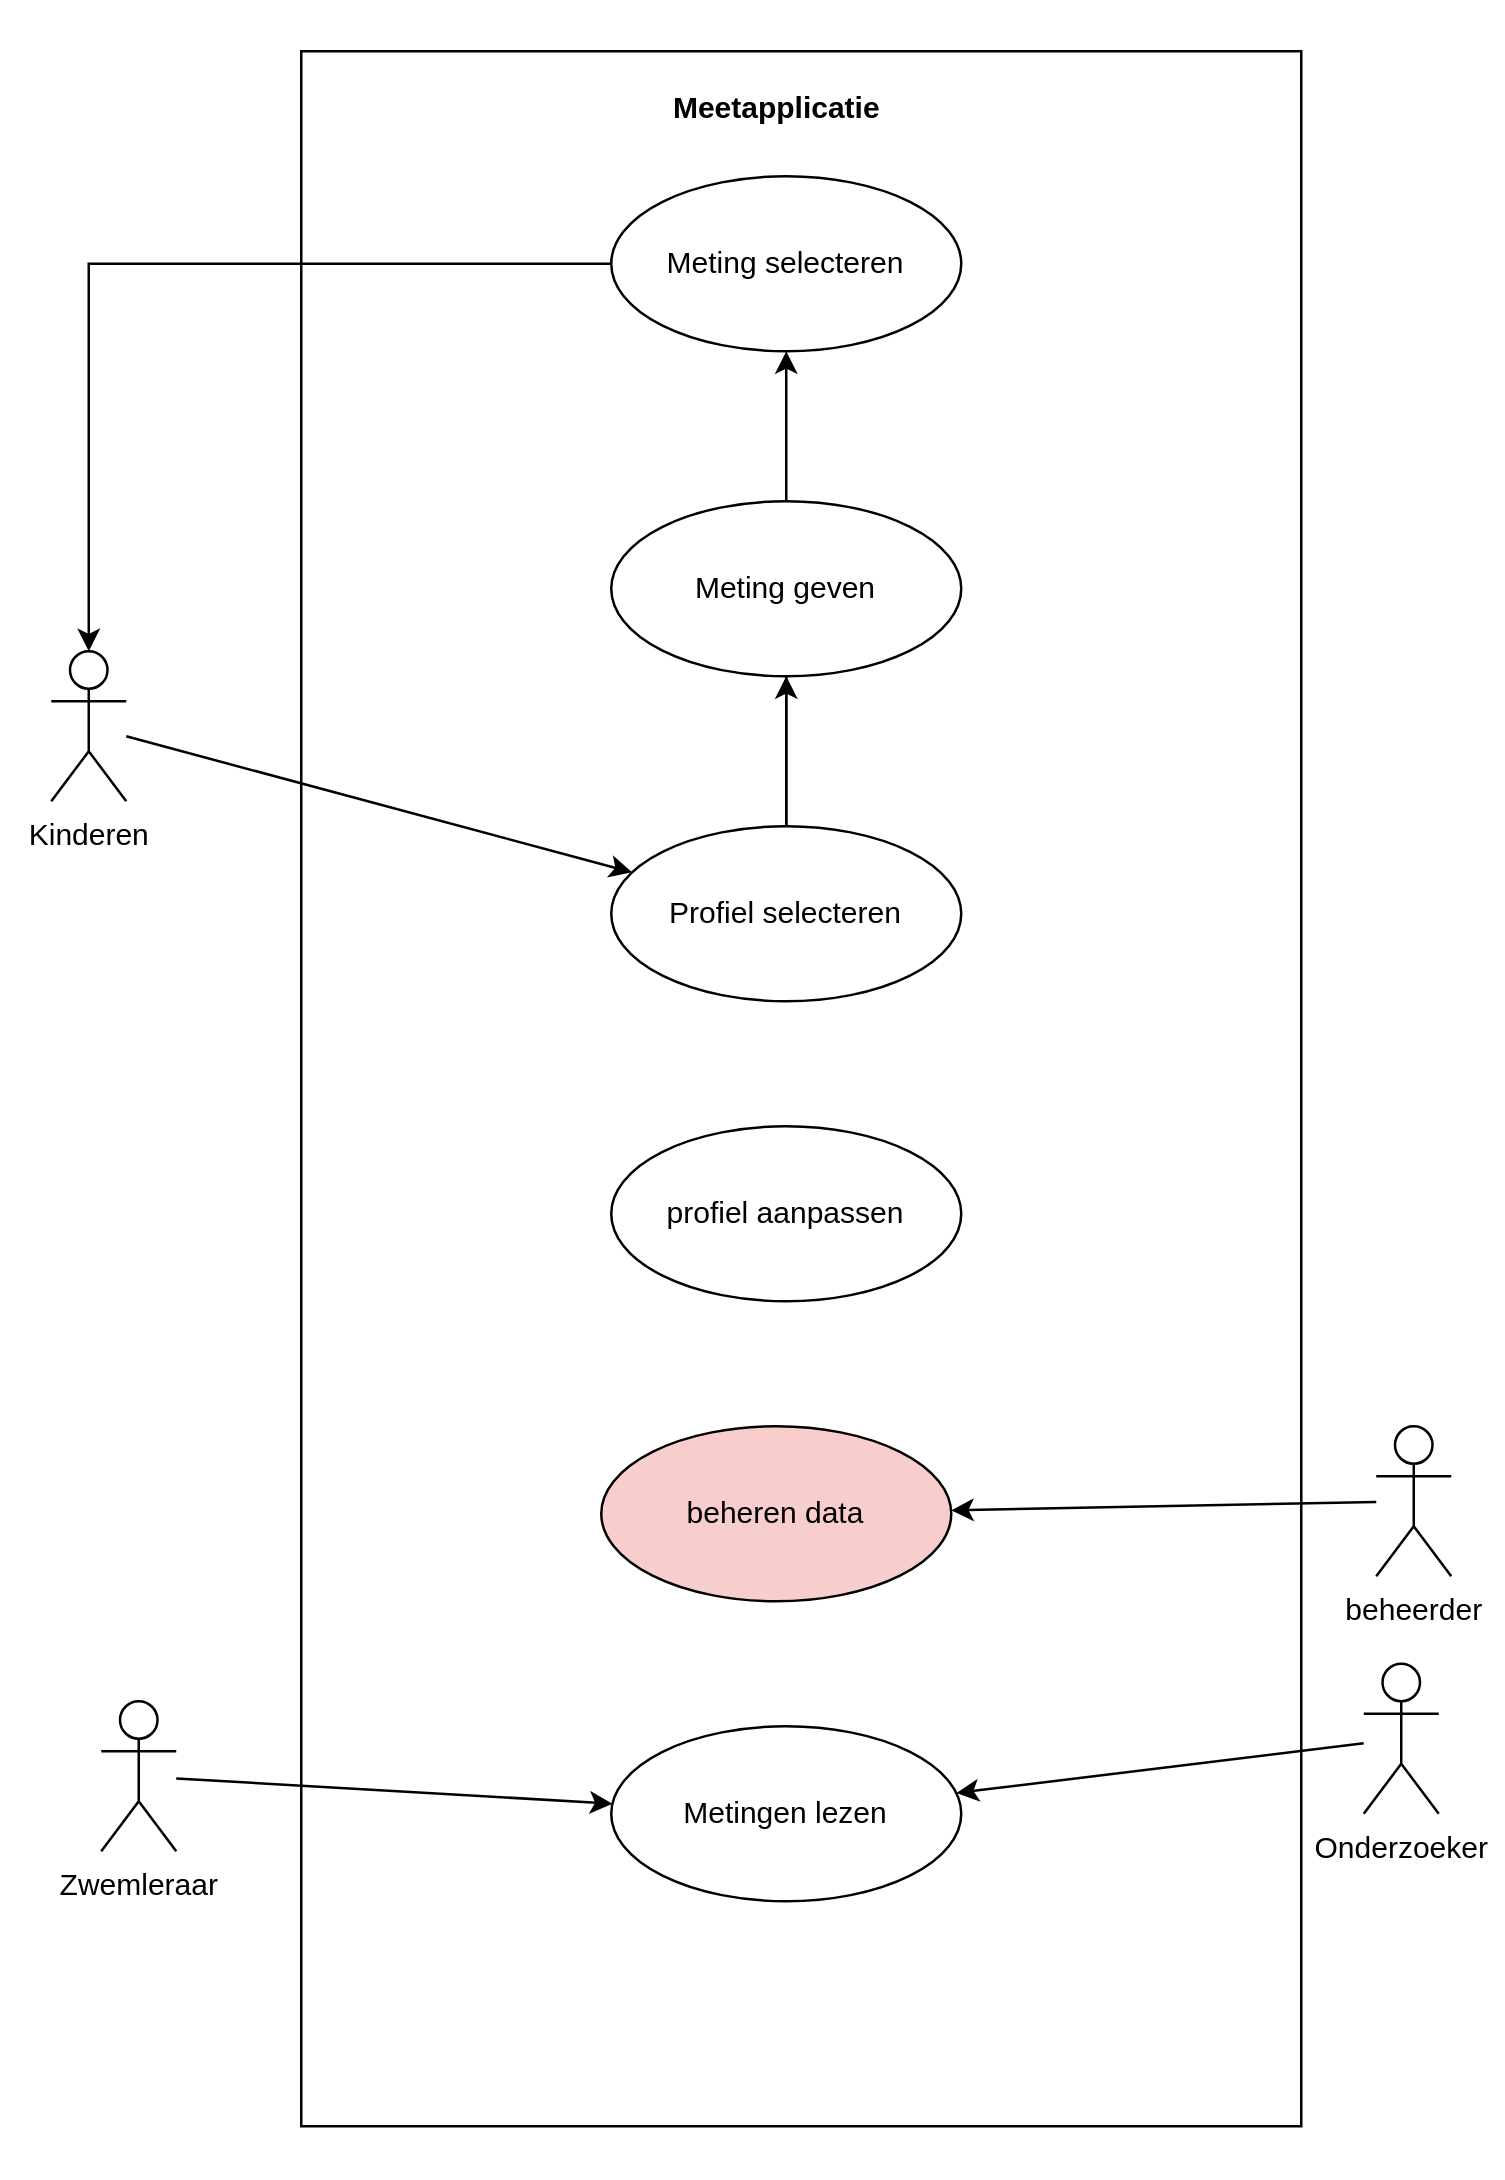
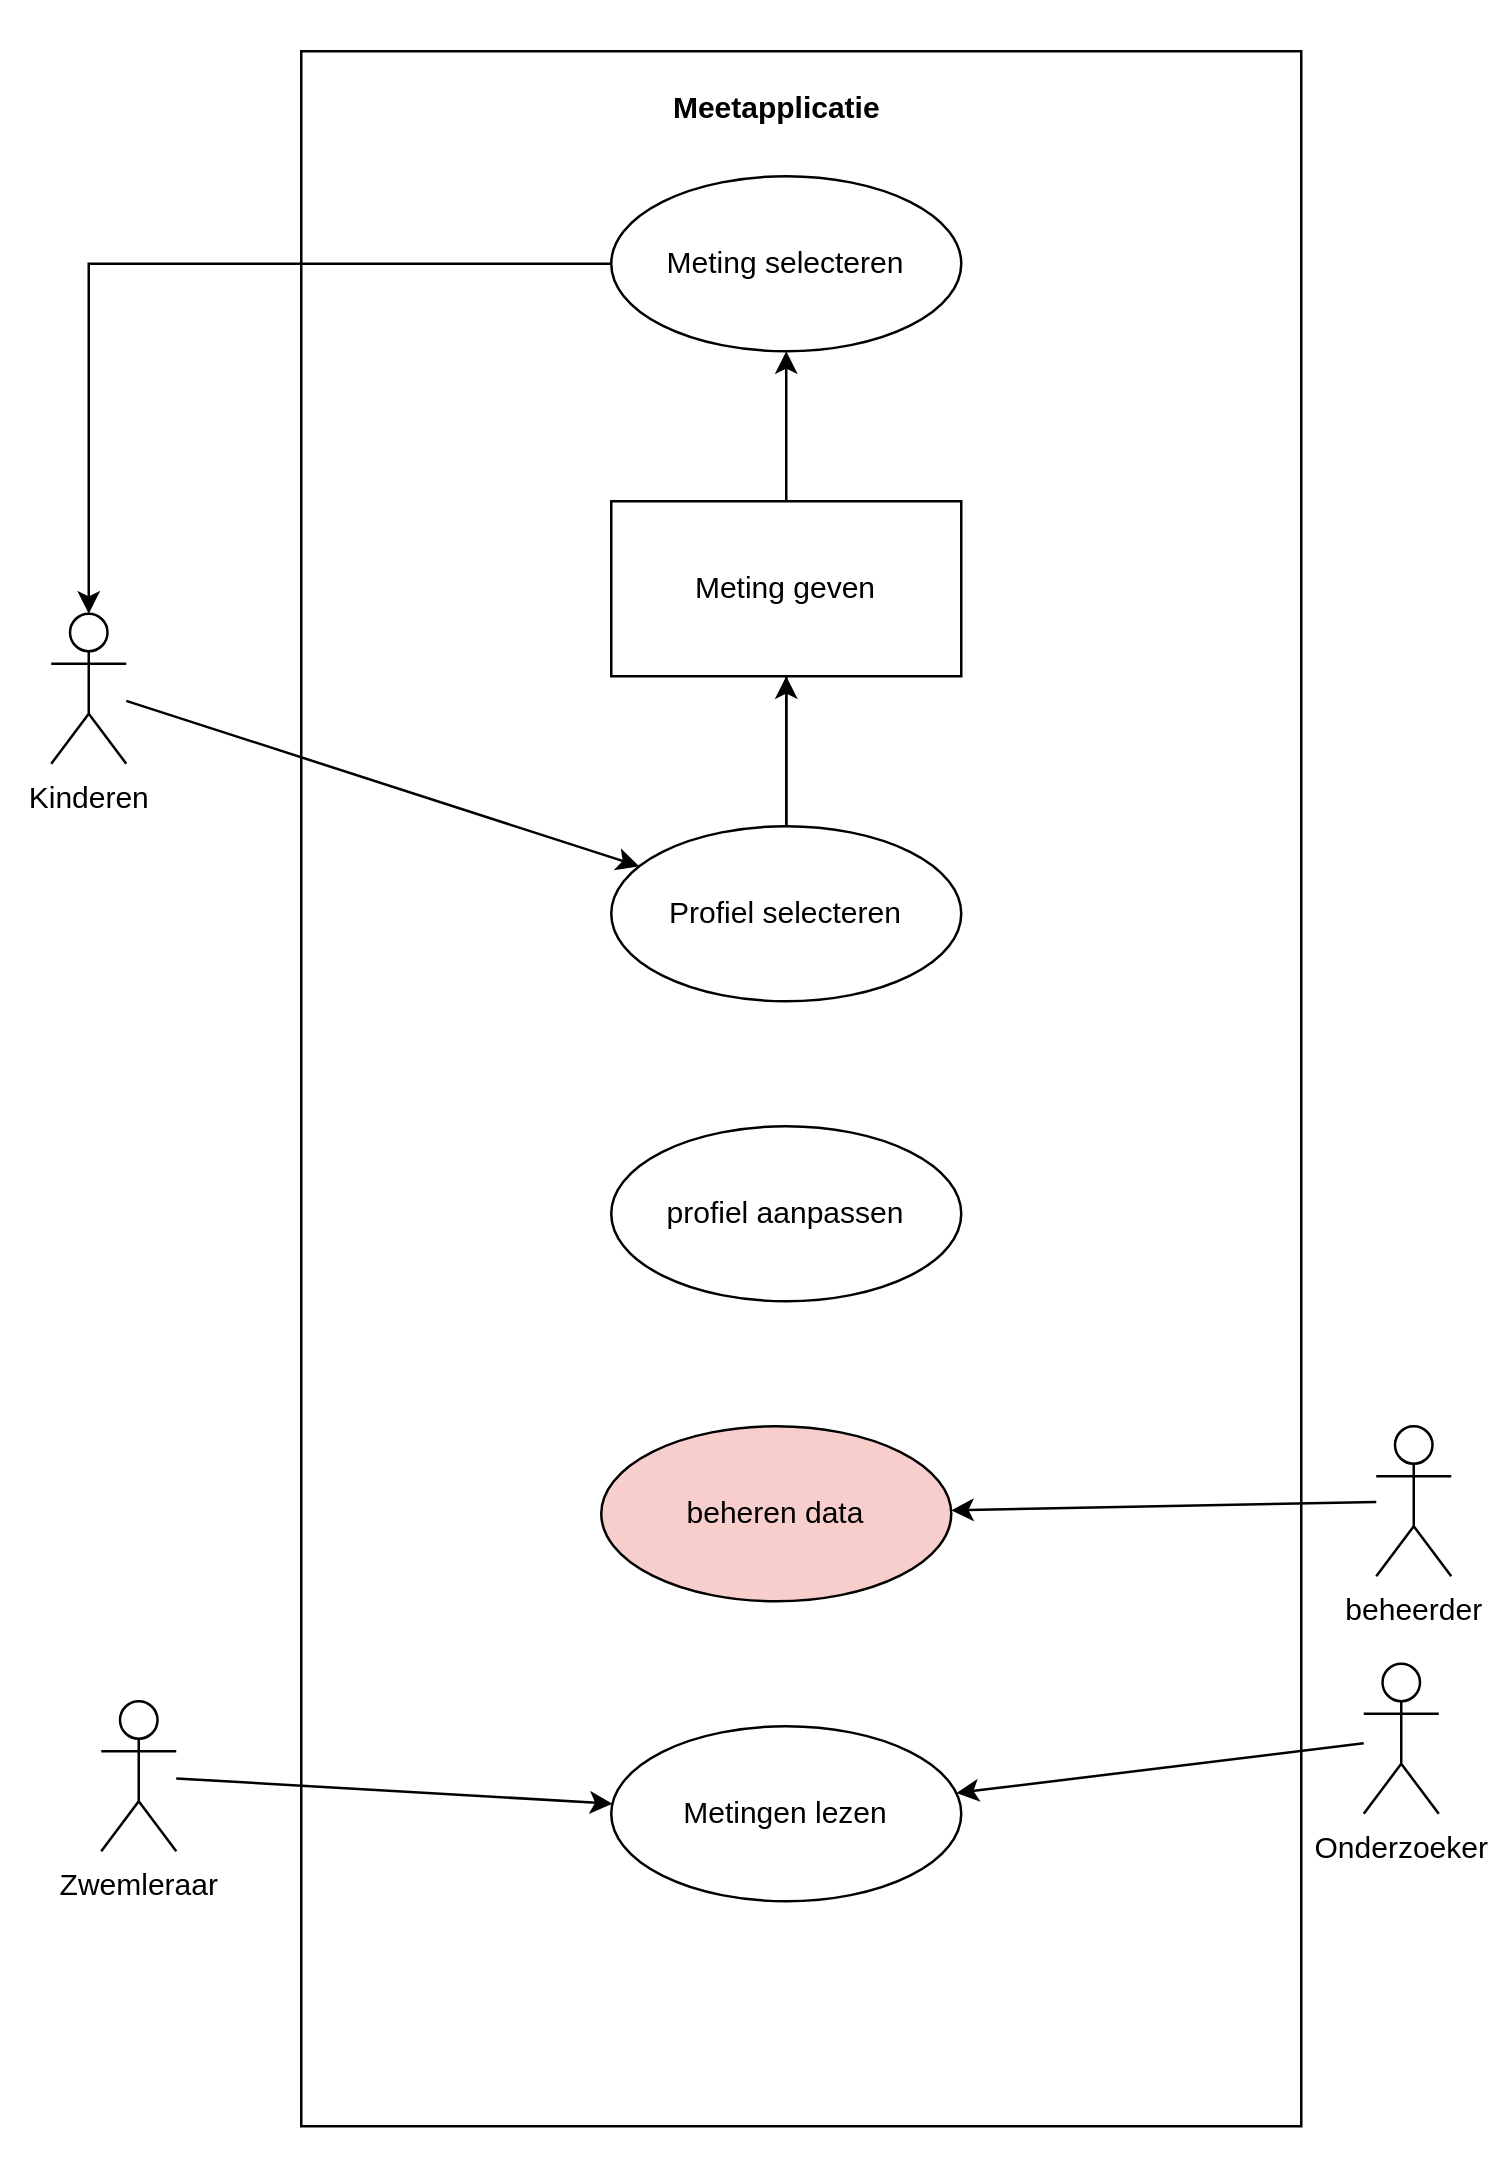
node "Meting geven": shape ellipse -> rectangle
node "Kinderen": moved (89, 726) -> (89, 689)
